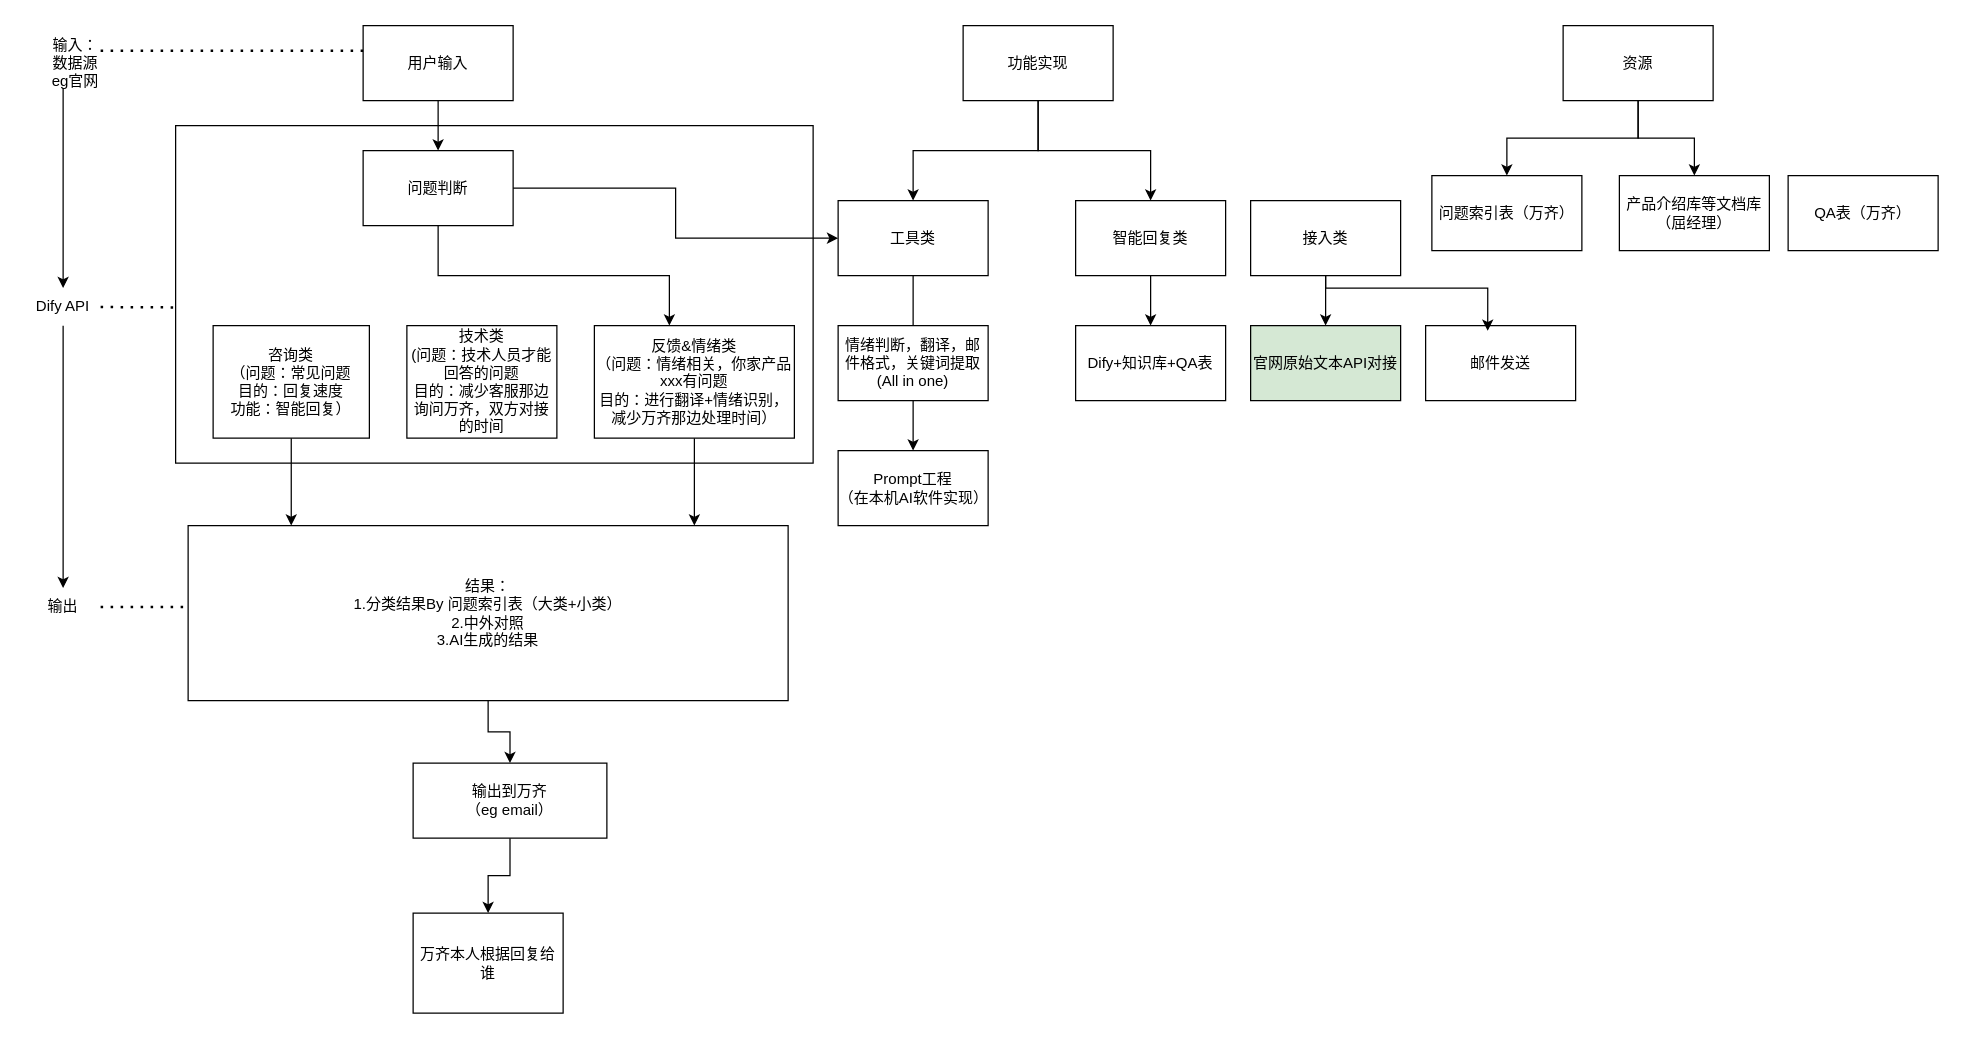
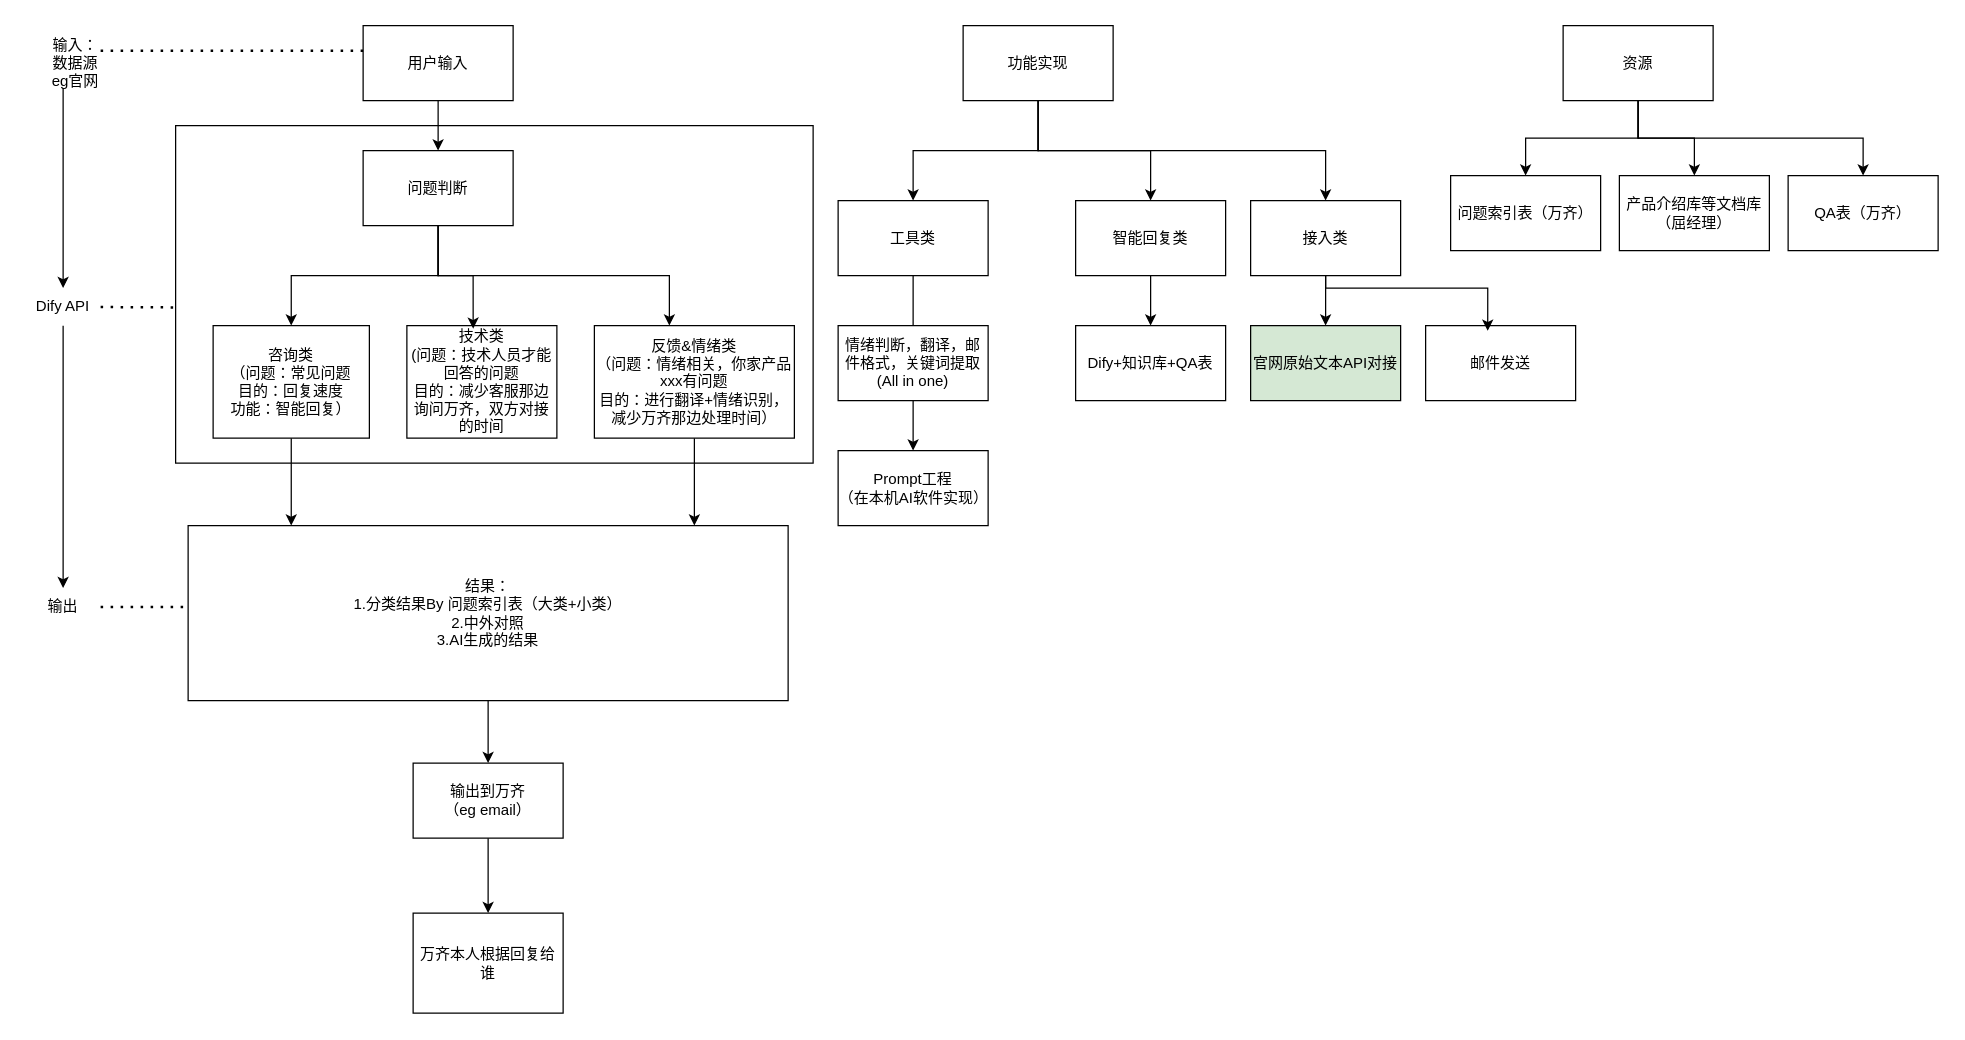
edge "资源" -> "QA表（万齐）": added
edge "功能实现" -> "接入类": added
edge "问题判断" -> "工具类": now "问题判断" -> "技术类 (问题：技术人员才能回答的问题 目的：减少客服那边询问万齐，双方对接的时间"
node "问题索引表（万齐）": moved (1507, 213) -> (1526, 213)
edge "问题判断" -> "咨询类 （问题：常见问题 目的：回复速度 功能：智能回复）": added
node "输出到万齐 （eg email）": size 194x75 -> 150x75
